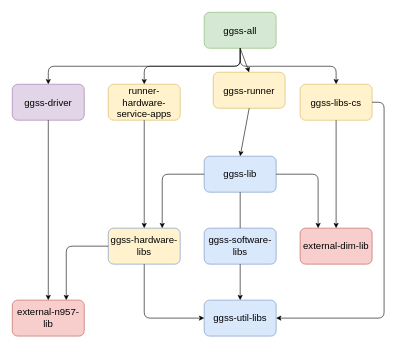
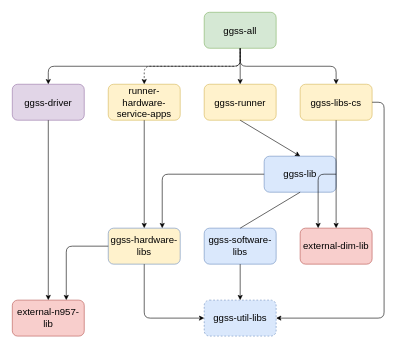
edge "ggss-all" -> "runner-hardware-service-apps": style solid -> dashed
node "ggss-runner": moved (249, 90) -> (240, 102)
node "ggss-lib": moved (240, 174) -> (300, 174)
node "ggss-util-libs": style solid -> dashed
